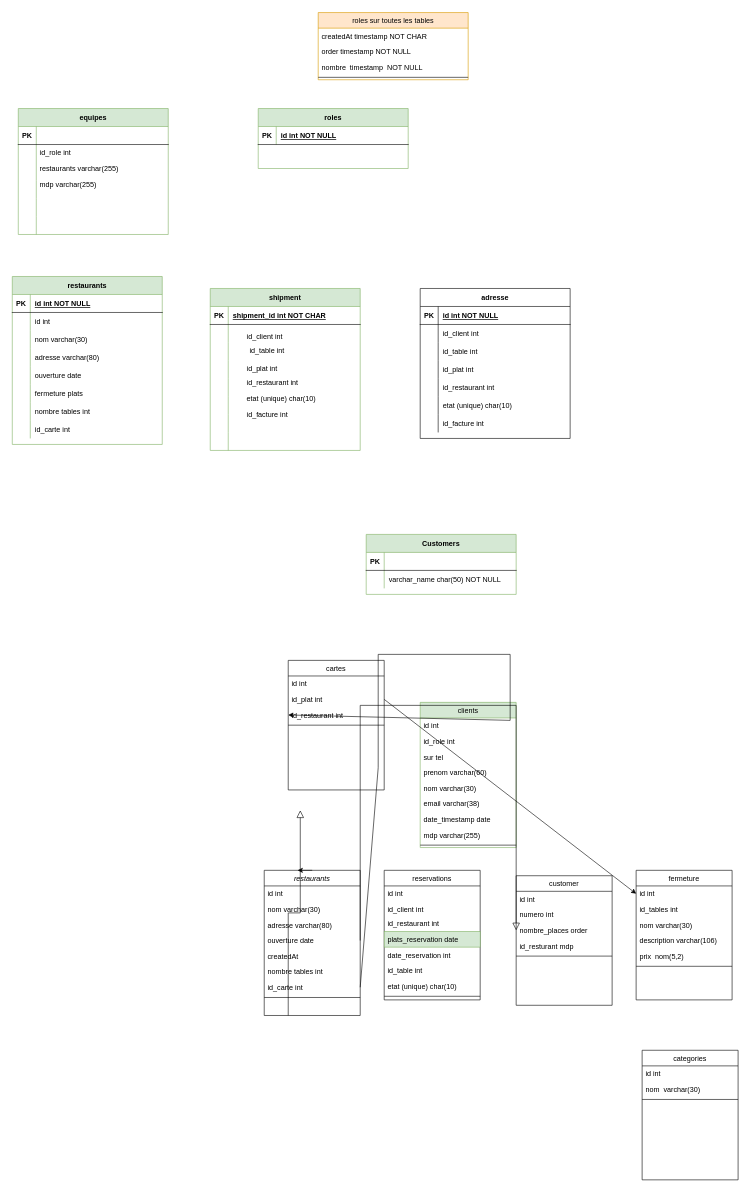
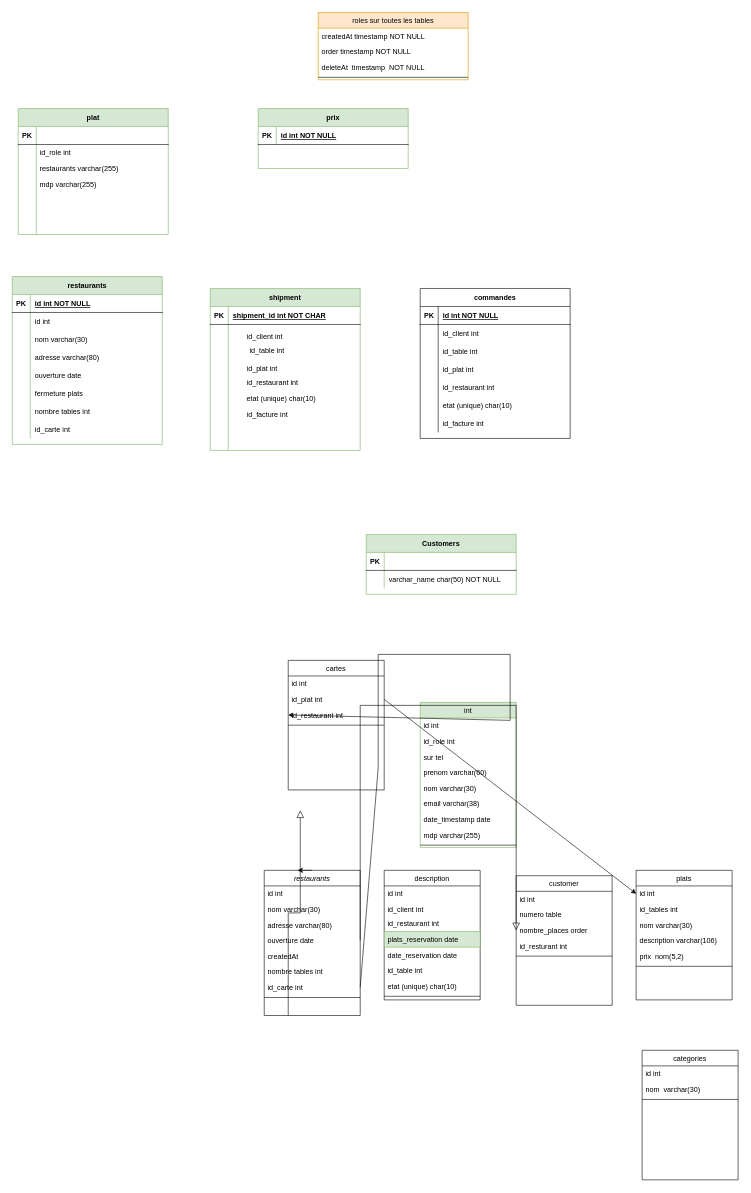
node "createdAt timestamp NOT CHAR": label "createdAt timestamp NOT CHAR" -> "createdAt timestamp NOT NULL"
node "nombre timestamp NOT NULL": label "nombre timestamp NOT NULL" -> "deleteAt timestamp NOT NULL"
node "equipes": label "equipes" -> "plat"
node "roles": label "roles" -> "prix"
node "adresse": label "adresse" -> "commandes"
node "clients": label "clients" -> "int"
node "reservations": label "reservations" -> "description"
node "fermeture": label "fermeture" -> "plats"
node "numero int": label "numero int" -> "numero table"
node "id_resturant mdp": label "id_resturant mdp" -> "id_resturant int"
node "date_reservation int": label "date_reservation int" -> "date_reservation date"
